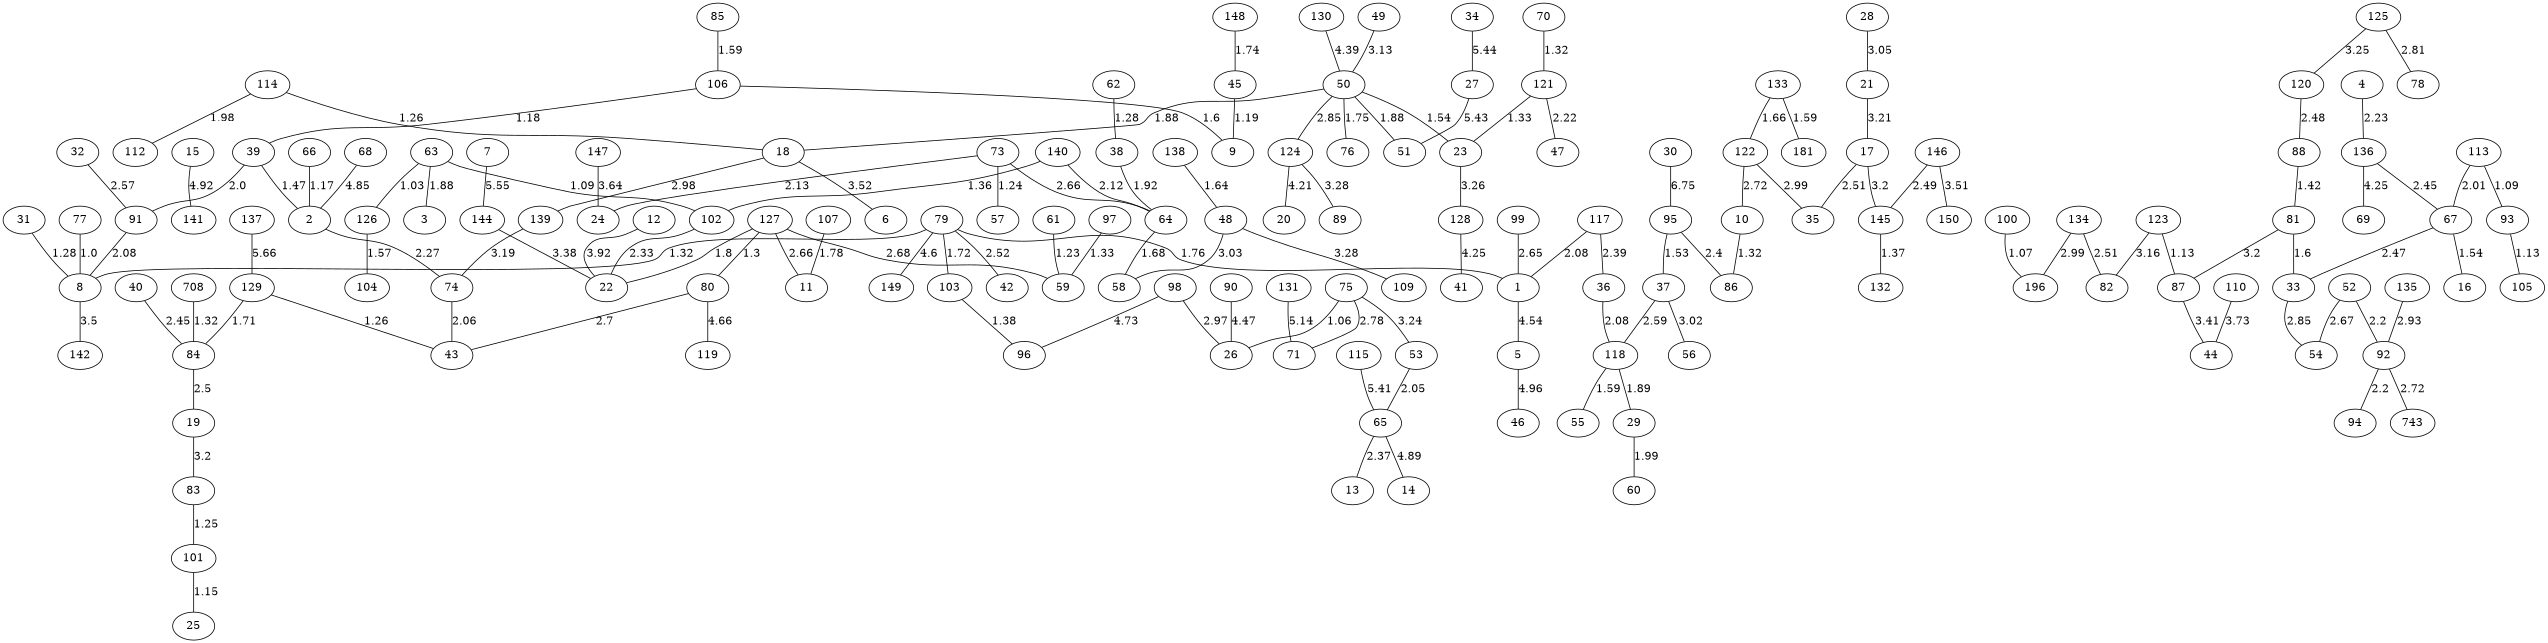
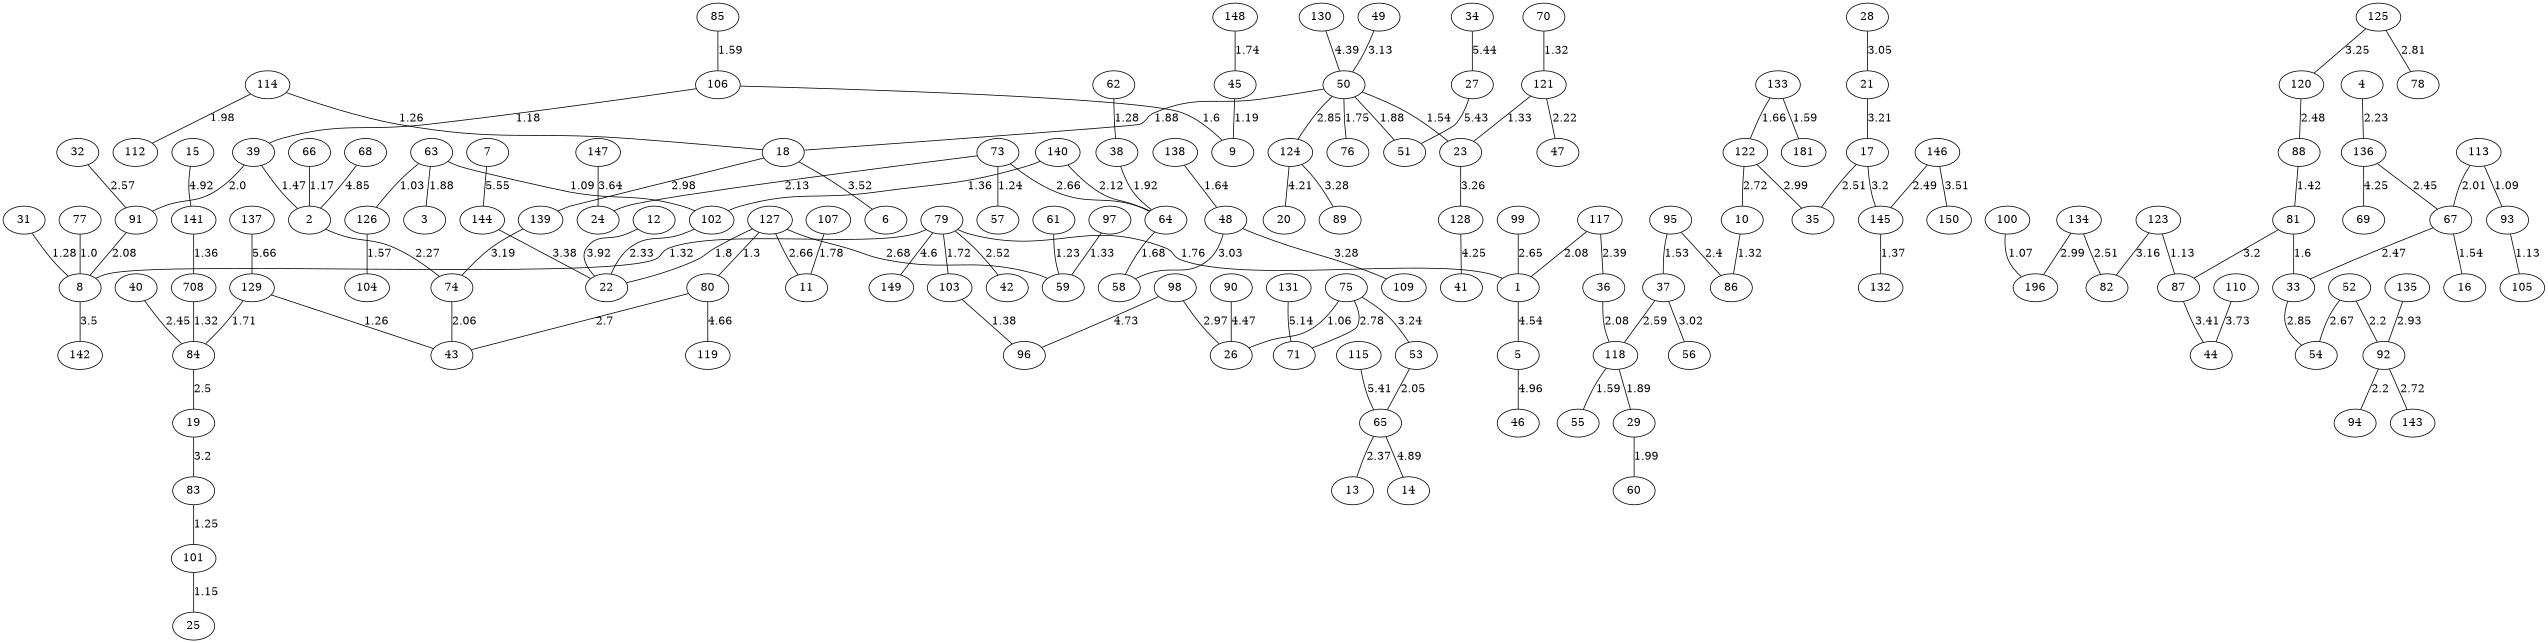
node "30": removed
edge "141" -- "708": added, label "1.36"
node "743": label "743" -> "143"
